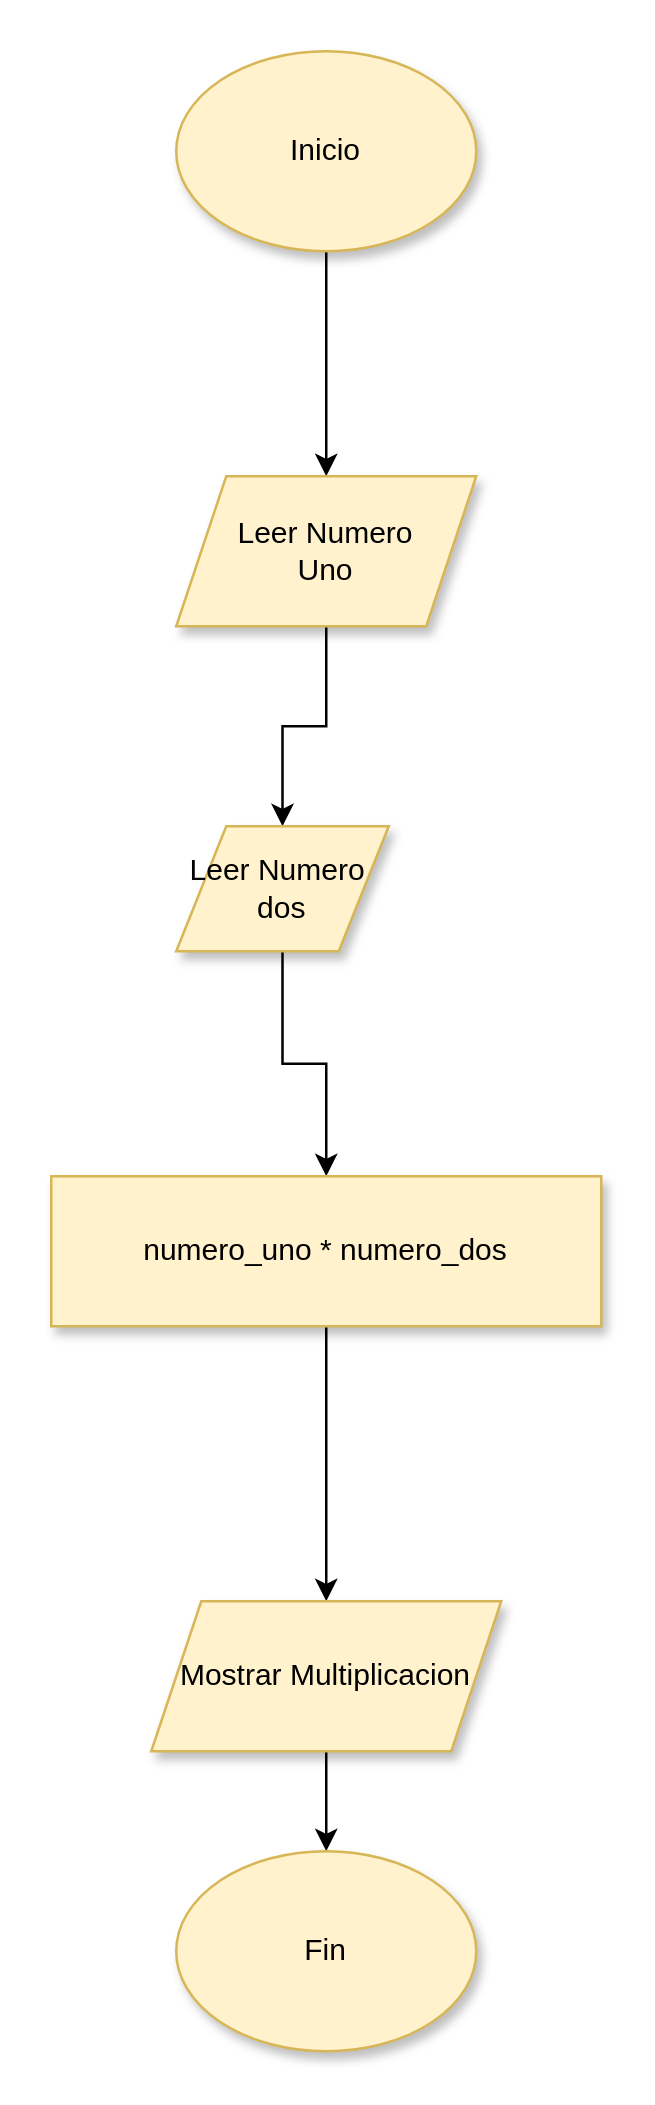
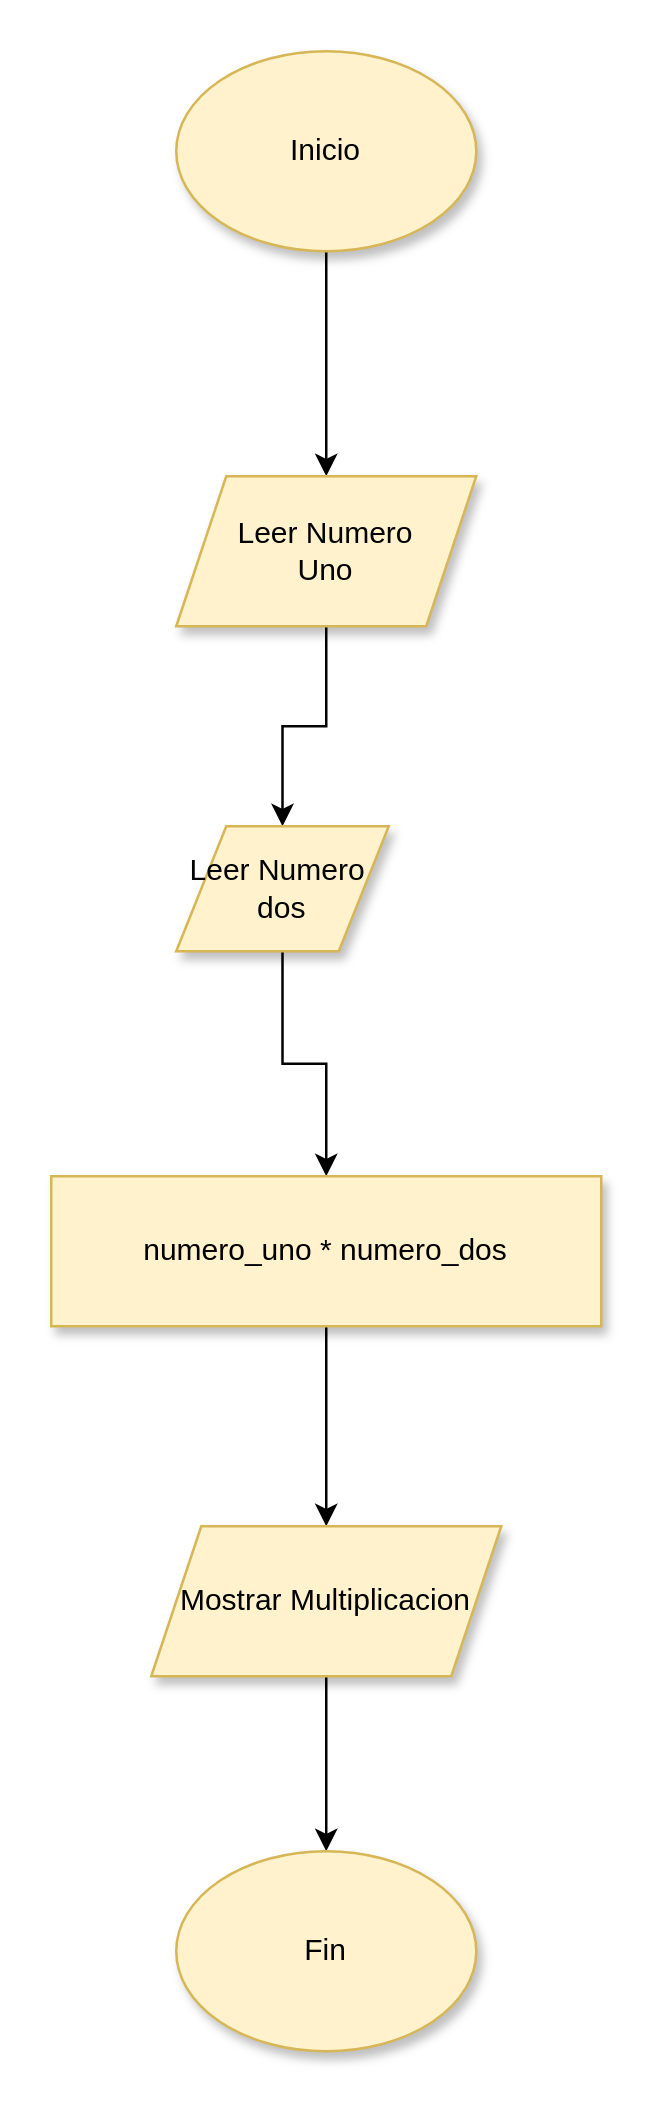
node "Mostrar Multiplicacion": moved (326, 1676) -> (326, 1601)
